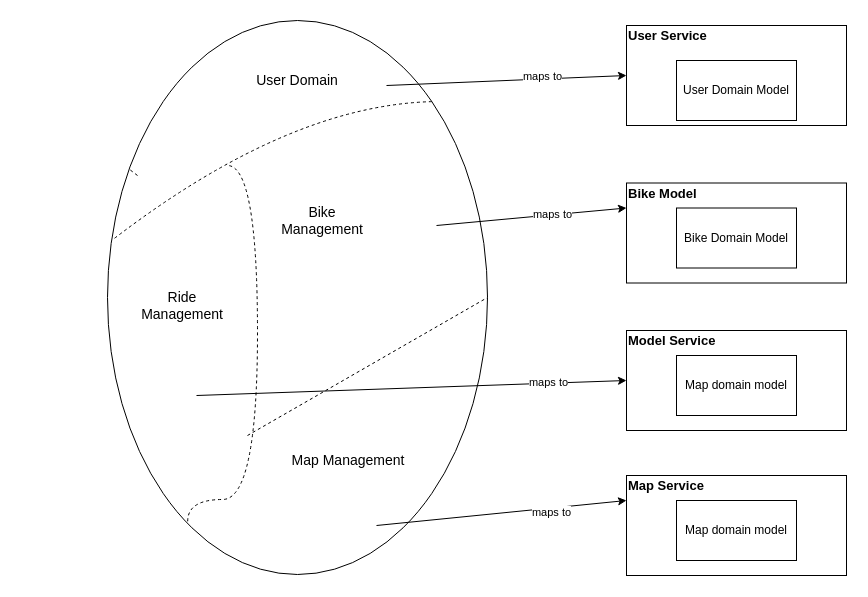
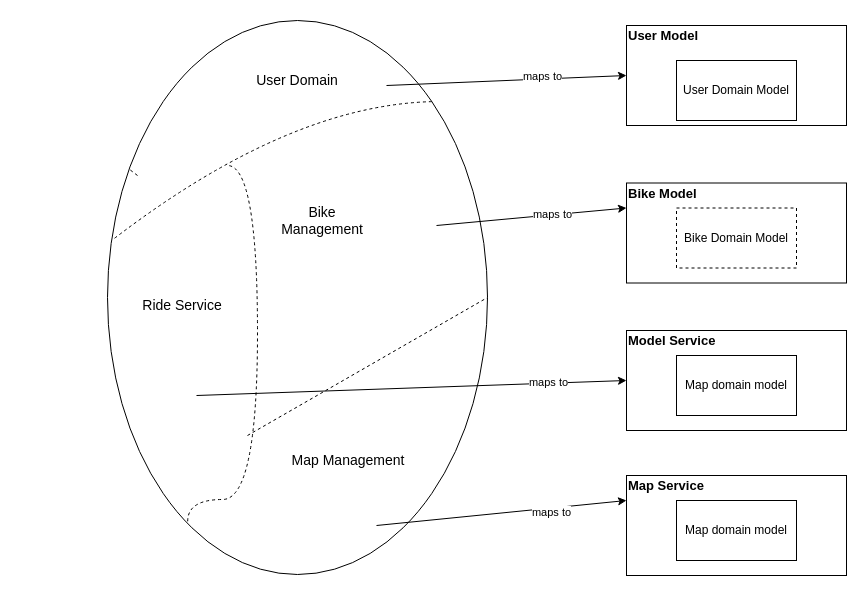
node "User Service": label "User Service" -> "User Model"
node "Bike Domain Model": style solid -> dashed
node "Ride Management": label "Ride Management" -> "Ride Service"
